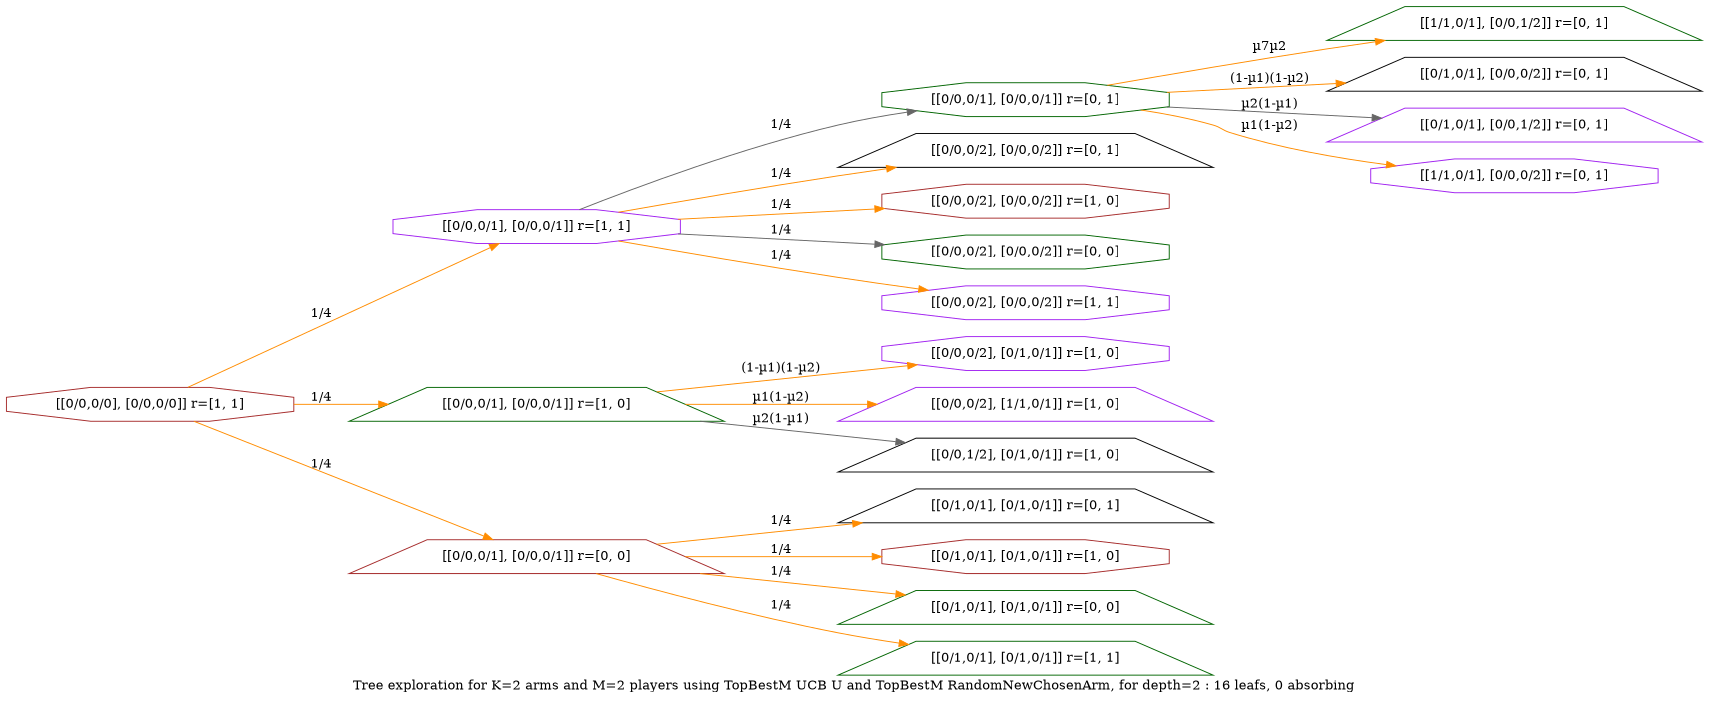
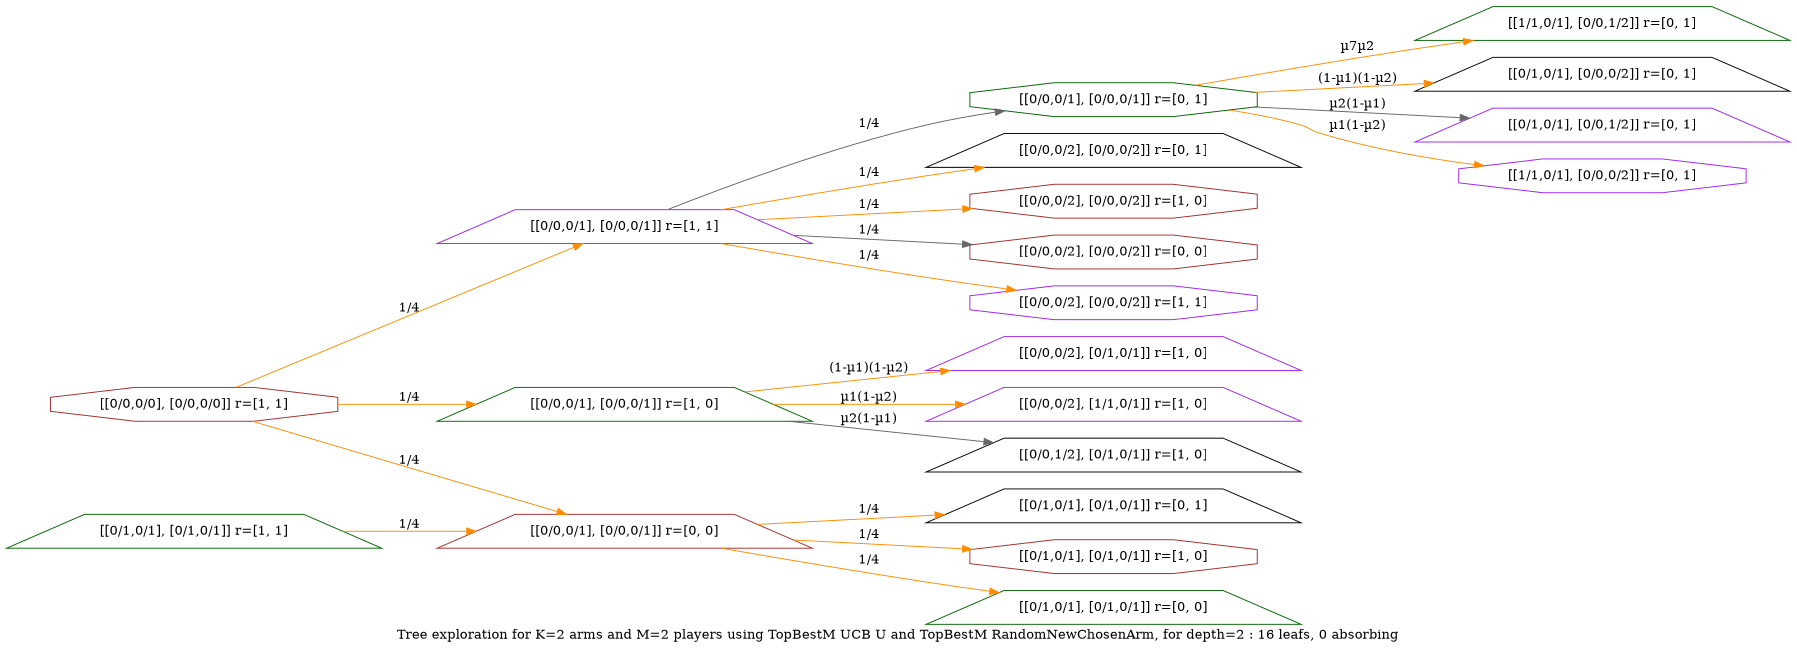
node "[[0/0,0/1], [0/0,0/1]] r=[1, 1]": shape octagon -> trapezium
node "[[0/0,0/2], [0/0,0/2]] r=[0, 0]": color darkgreen -> brown
node "[[0/0,0/2], [0/1,0/1]] r=[1, 0]": shape octagon -> trapezium
edge "[[0/0,0/1], [0/0,0/1]] r=[0, 0]" -> "[[0/1,0/1], [0/1,0/1]] r=[1, 1]": reversed
